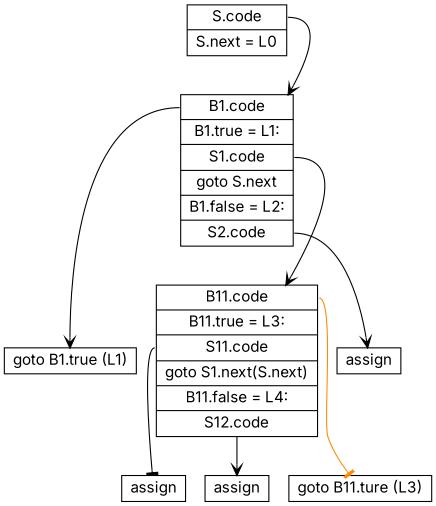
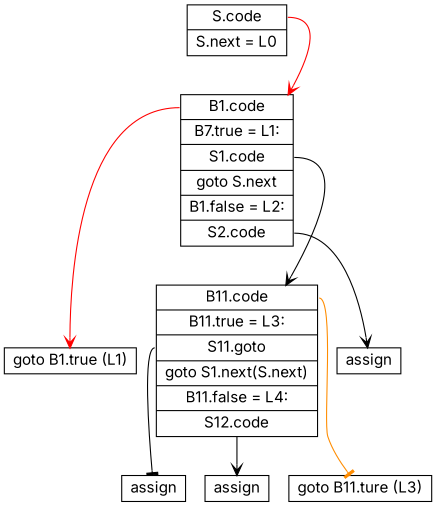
edge "S.code" -> "B1.code": color black -> red
node "B1.code": text "B1.true = L1:" -> "B7.true = L1:"
edge "B1.code" -> "goto B1.true (L1)": color black -> red
node "B11.code": text "S11.code" -> "S11.goto"
